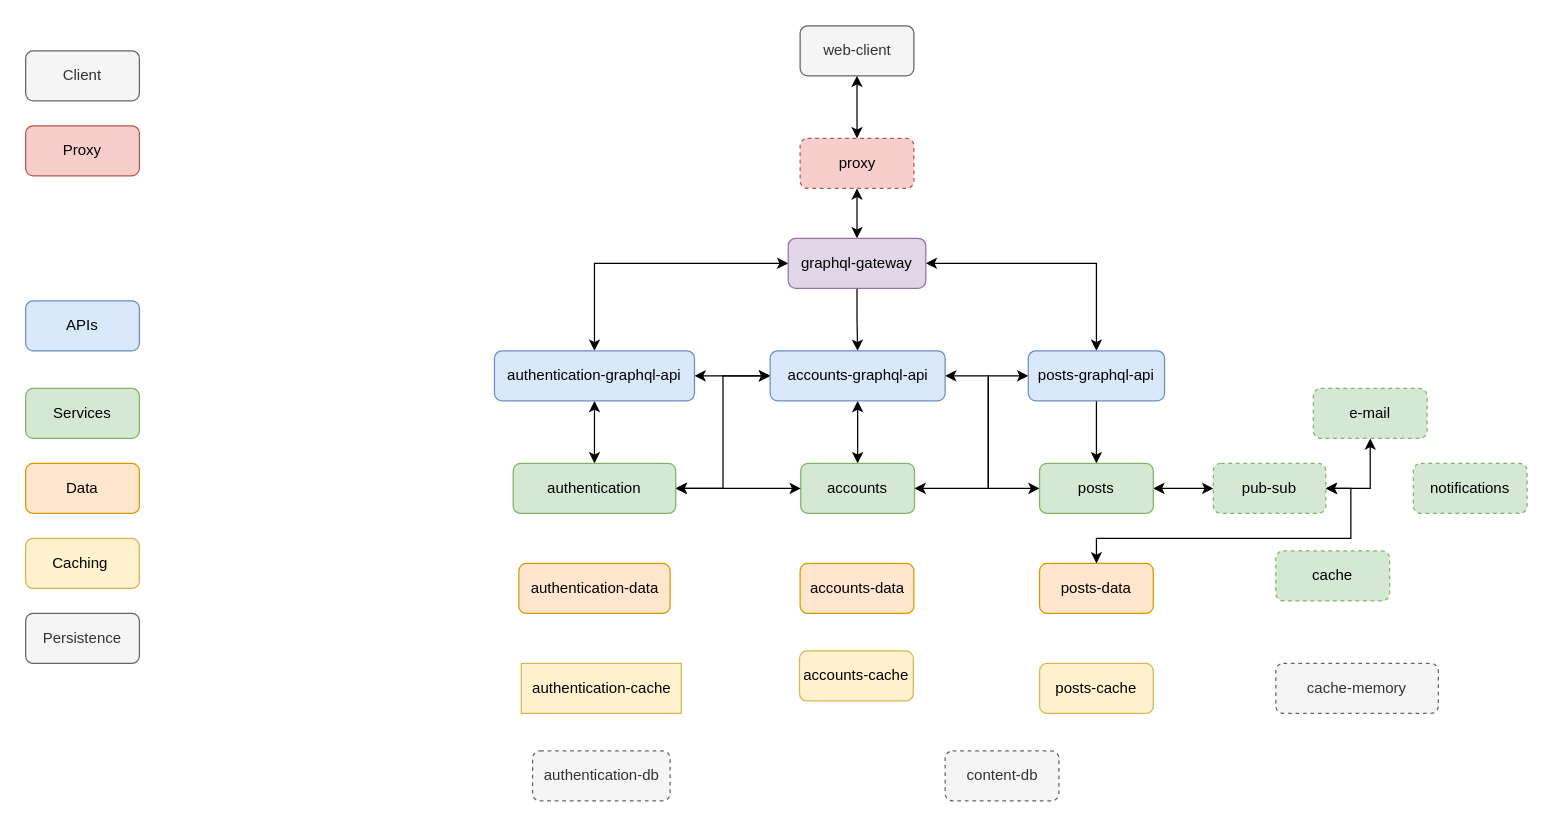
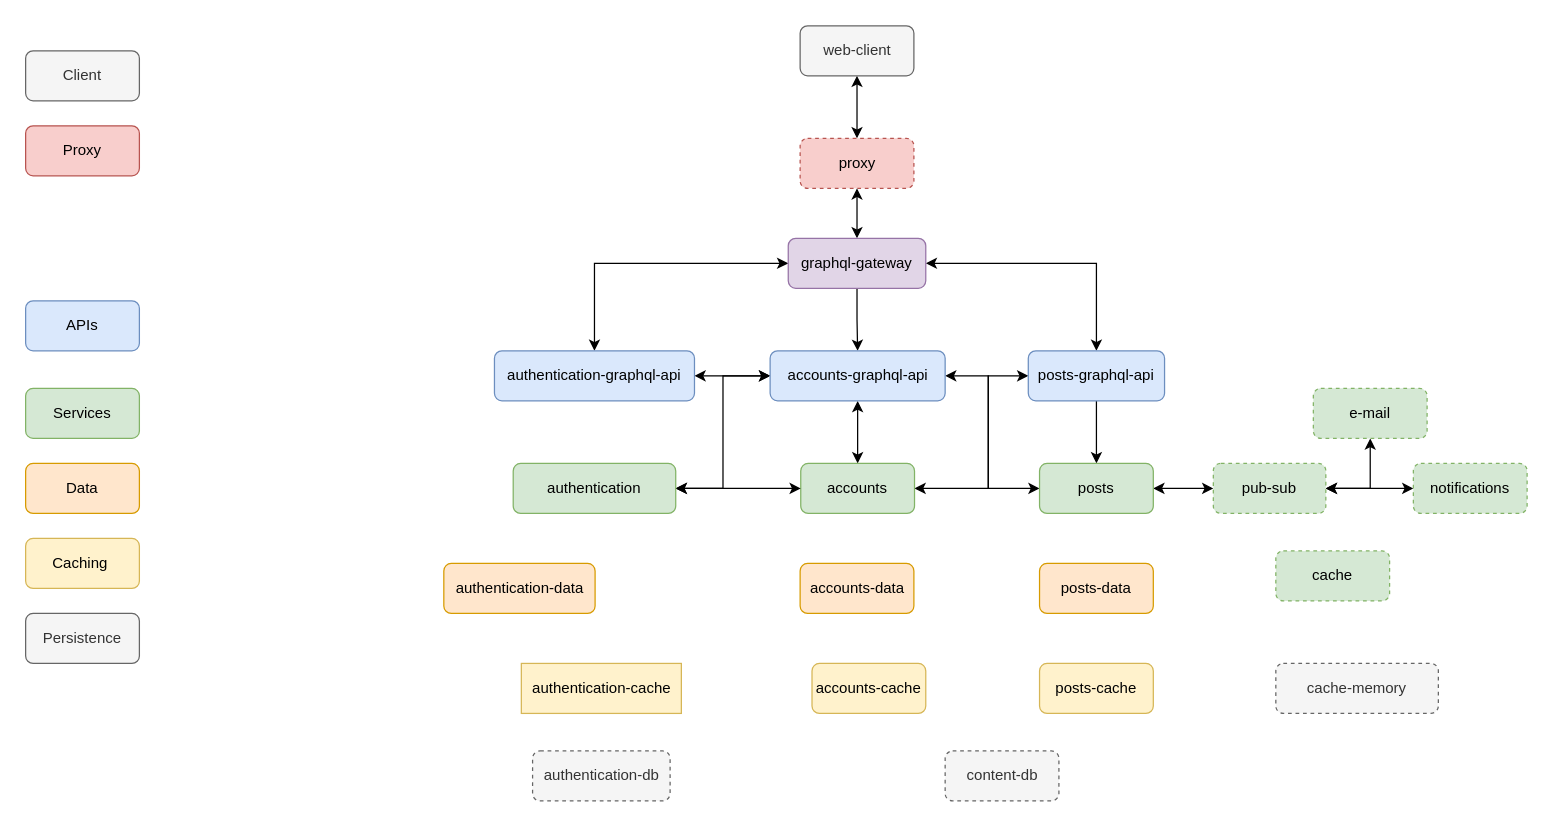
edge "authentication-graphql-api" -- "authentication": removed
edge "pub-sub" -- "posts-data": now "pub-sub" -- "notifications"
node "authentication-data": moved (594, 588) -> (519, 588)
node "accounts-cache": moved (856, 676) -> (869, 688)
